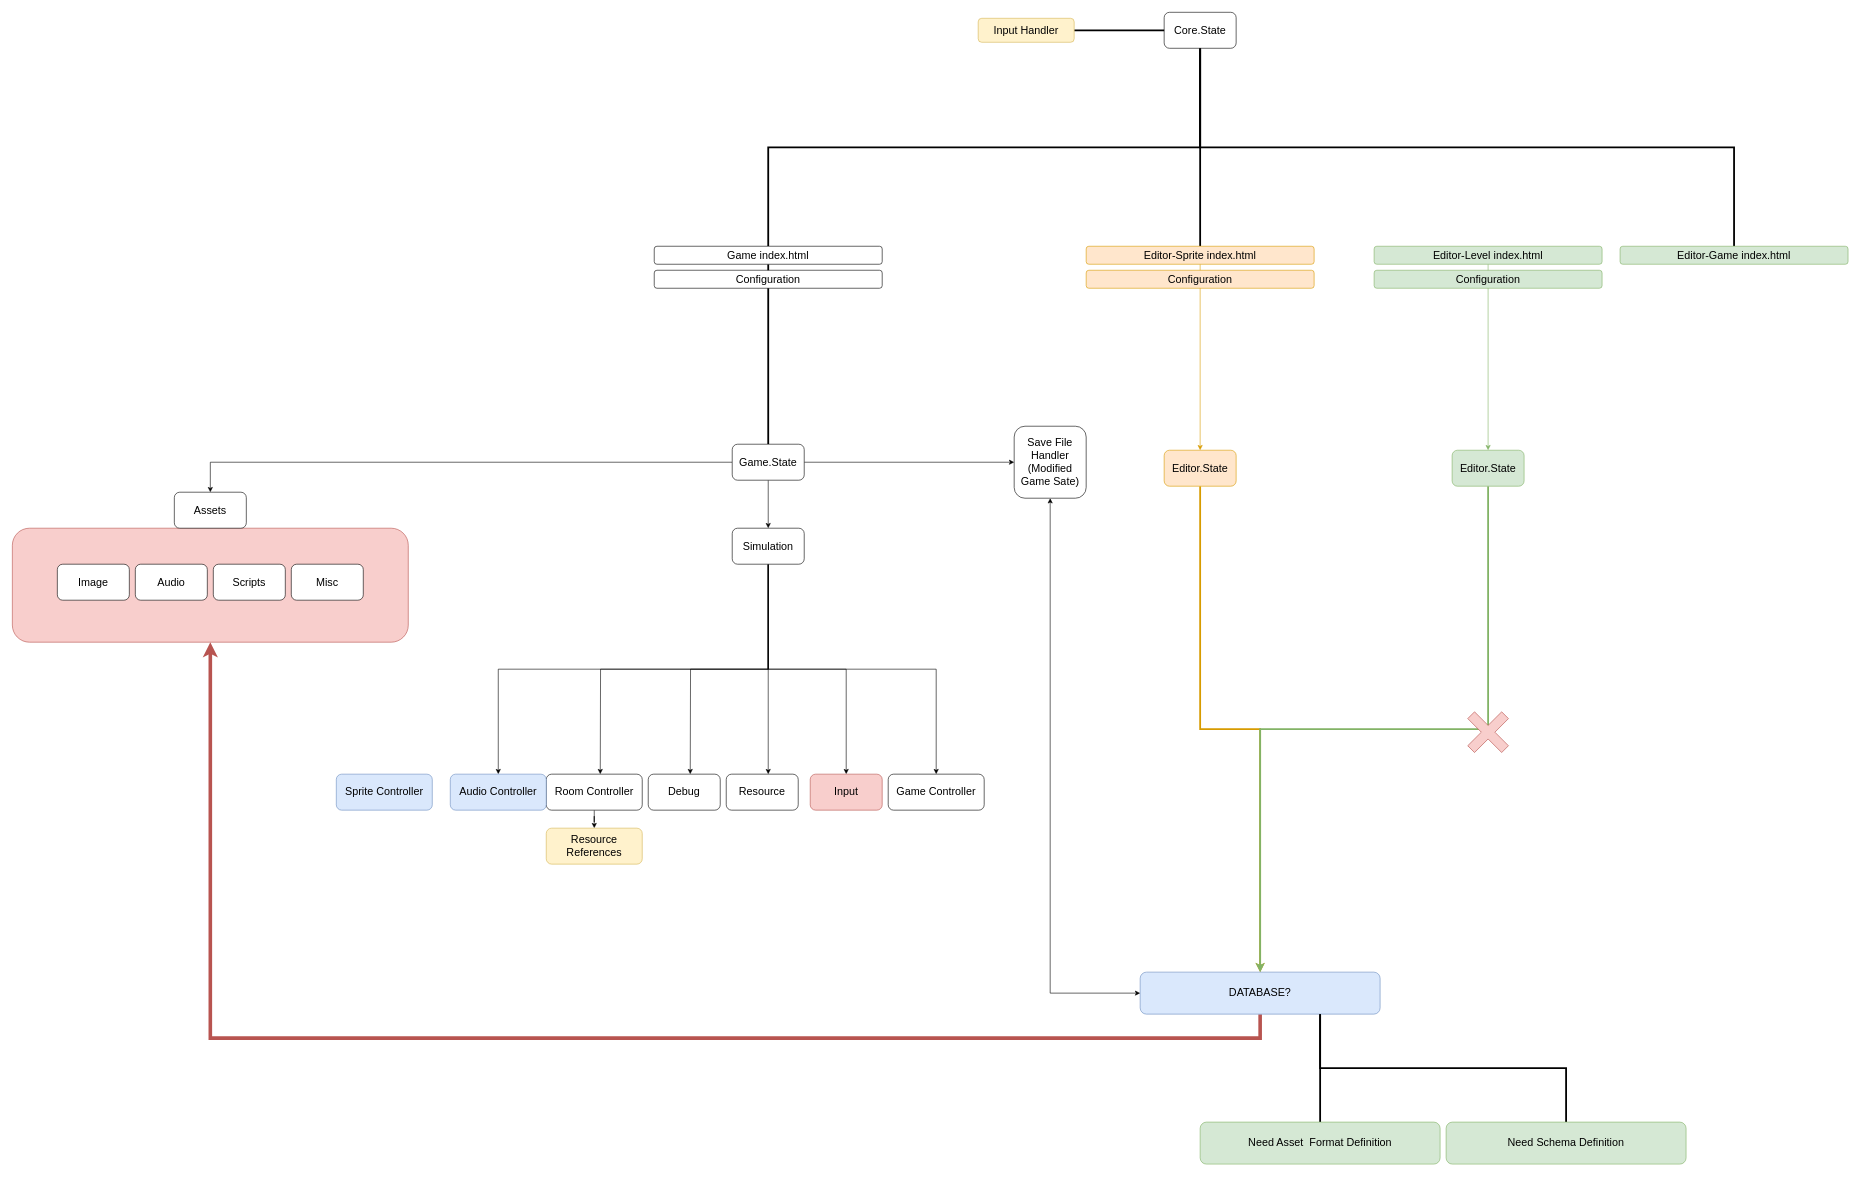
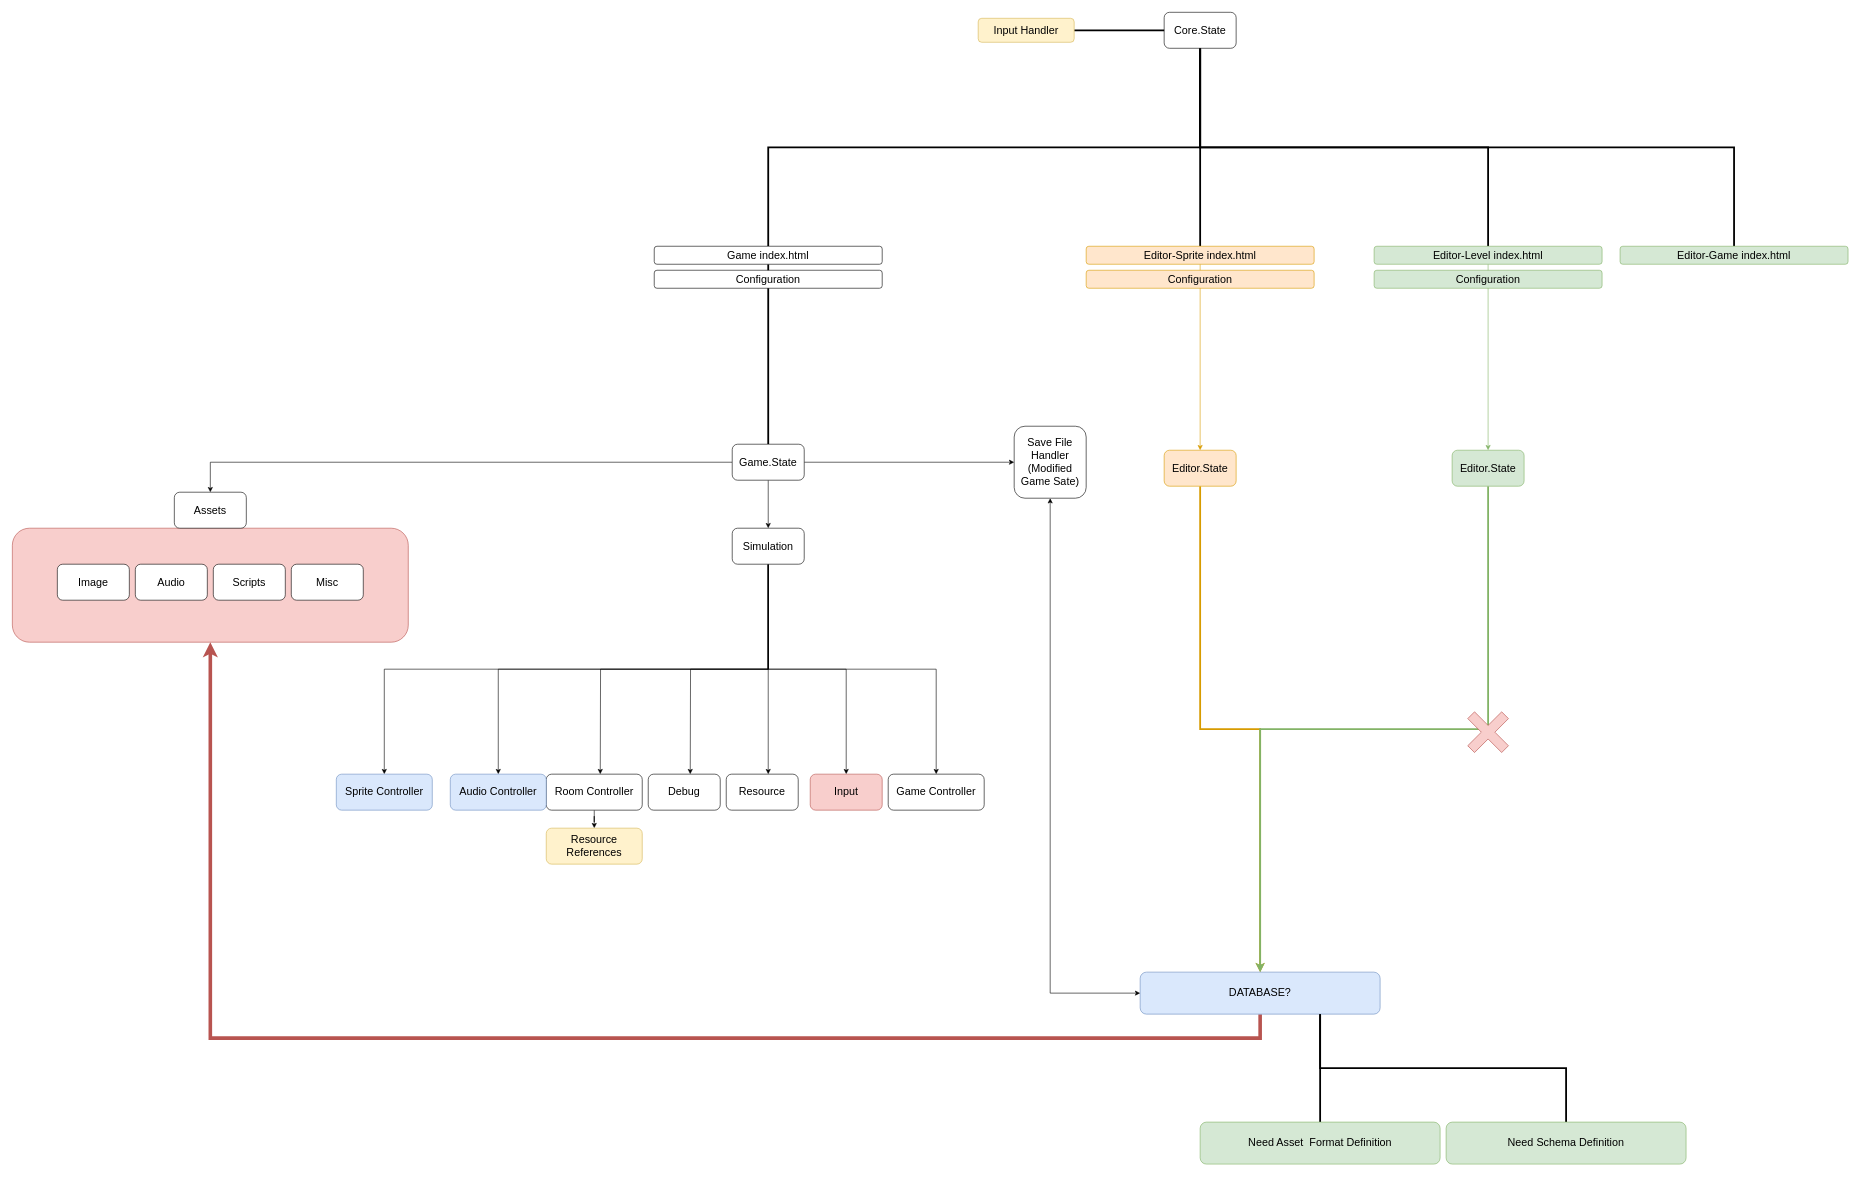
edge "Core.State" -- "Editor-Level index.html": added
edge "Simulation" -> "Sprite Controller": added
